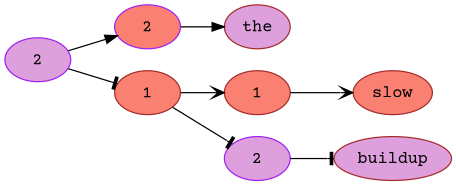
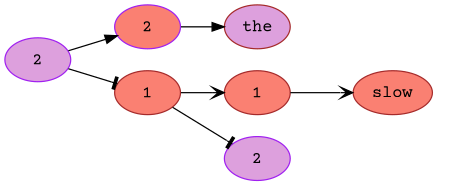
node "buildup": removed
